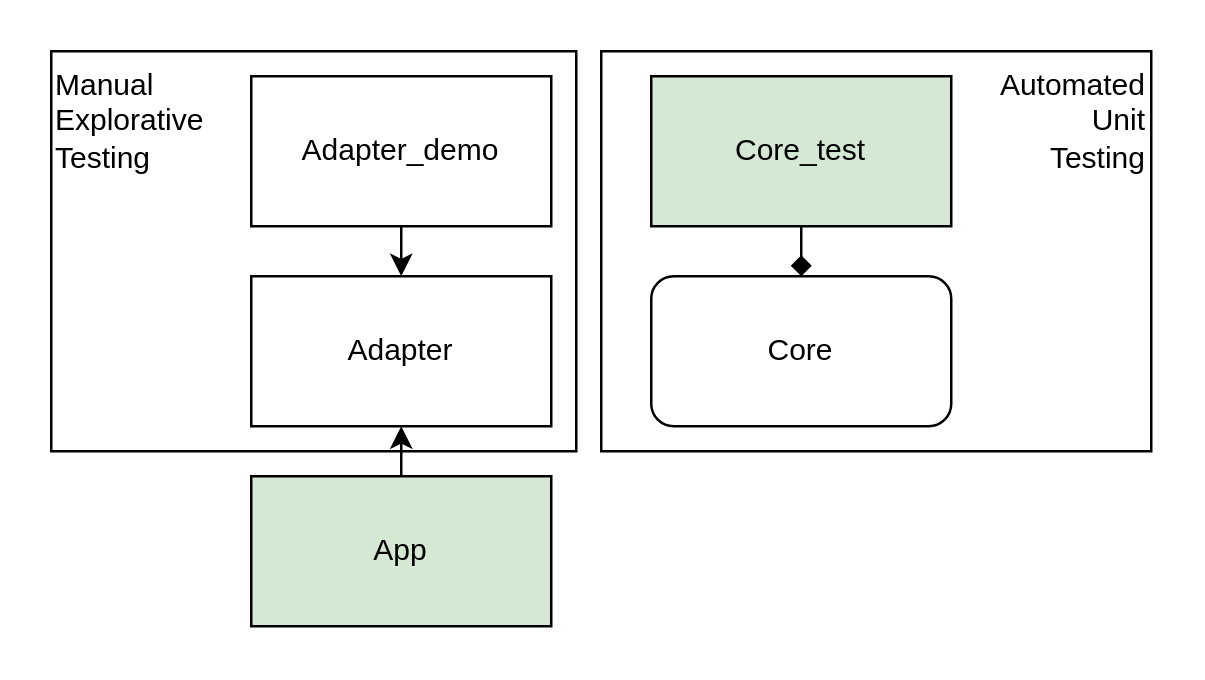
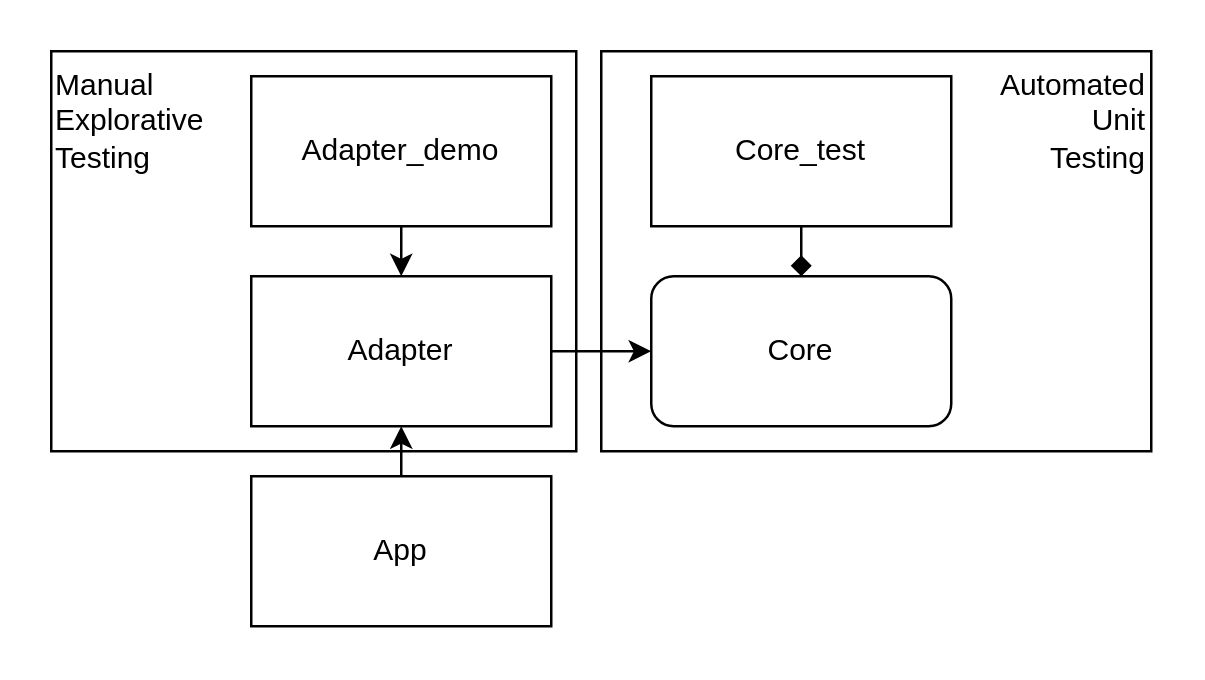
node "Core_test": fillcolor #d5e8d4 -> #ffffff
edge "Adapter" -> "Core": added
node "App": fillcolor #d5e8d4 -> #ffffff
